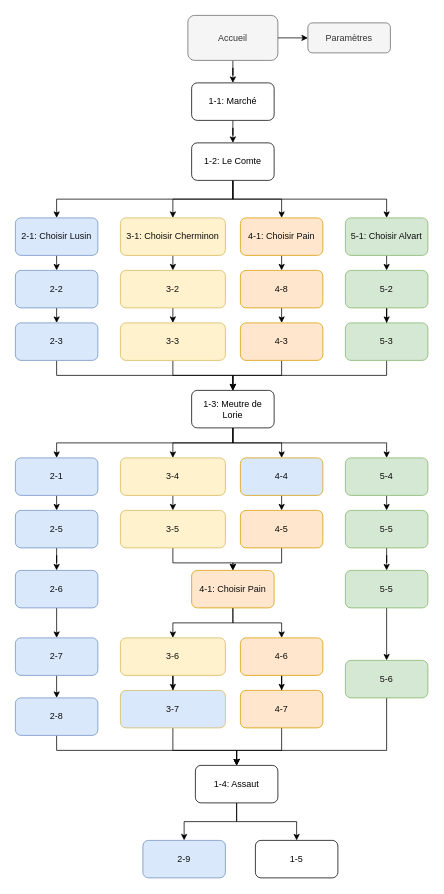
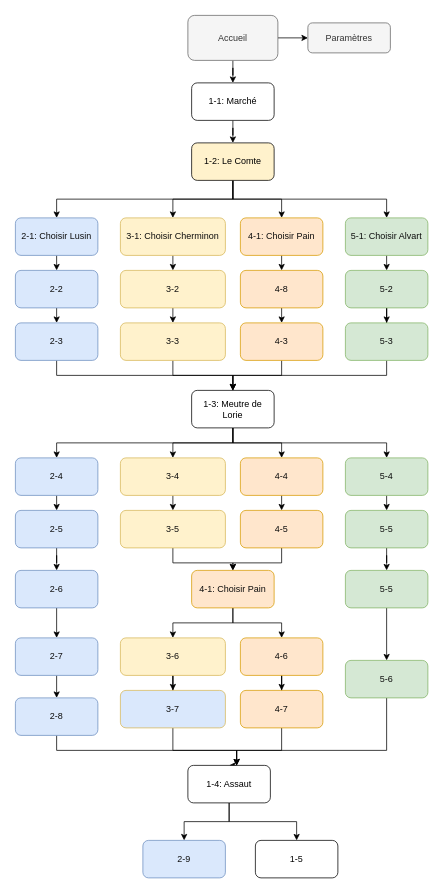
node "1-2: Le Comte": fillcolor #ffffff -> #fff2cc
node "2-1": label "2-1" -> "2-4"
node "4-4": fillcolor #dae8fc -> #ffe6cc
node "1-4: Assaut": moved (237, 784) -> (229, 784)
